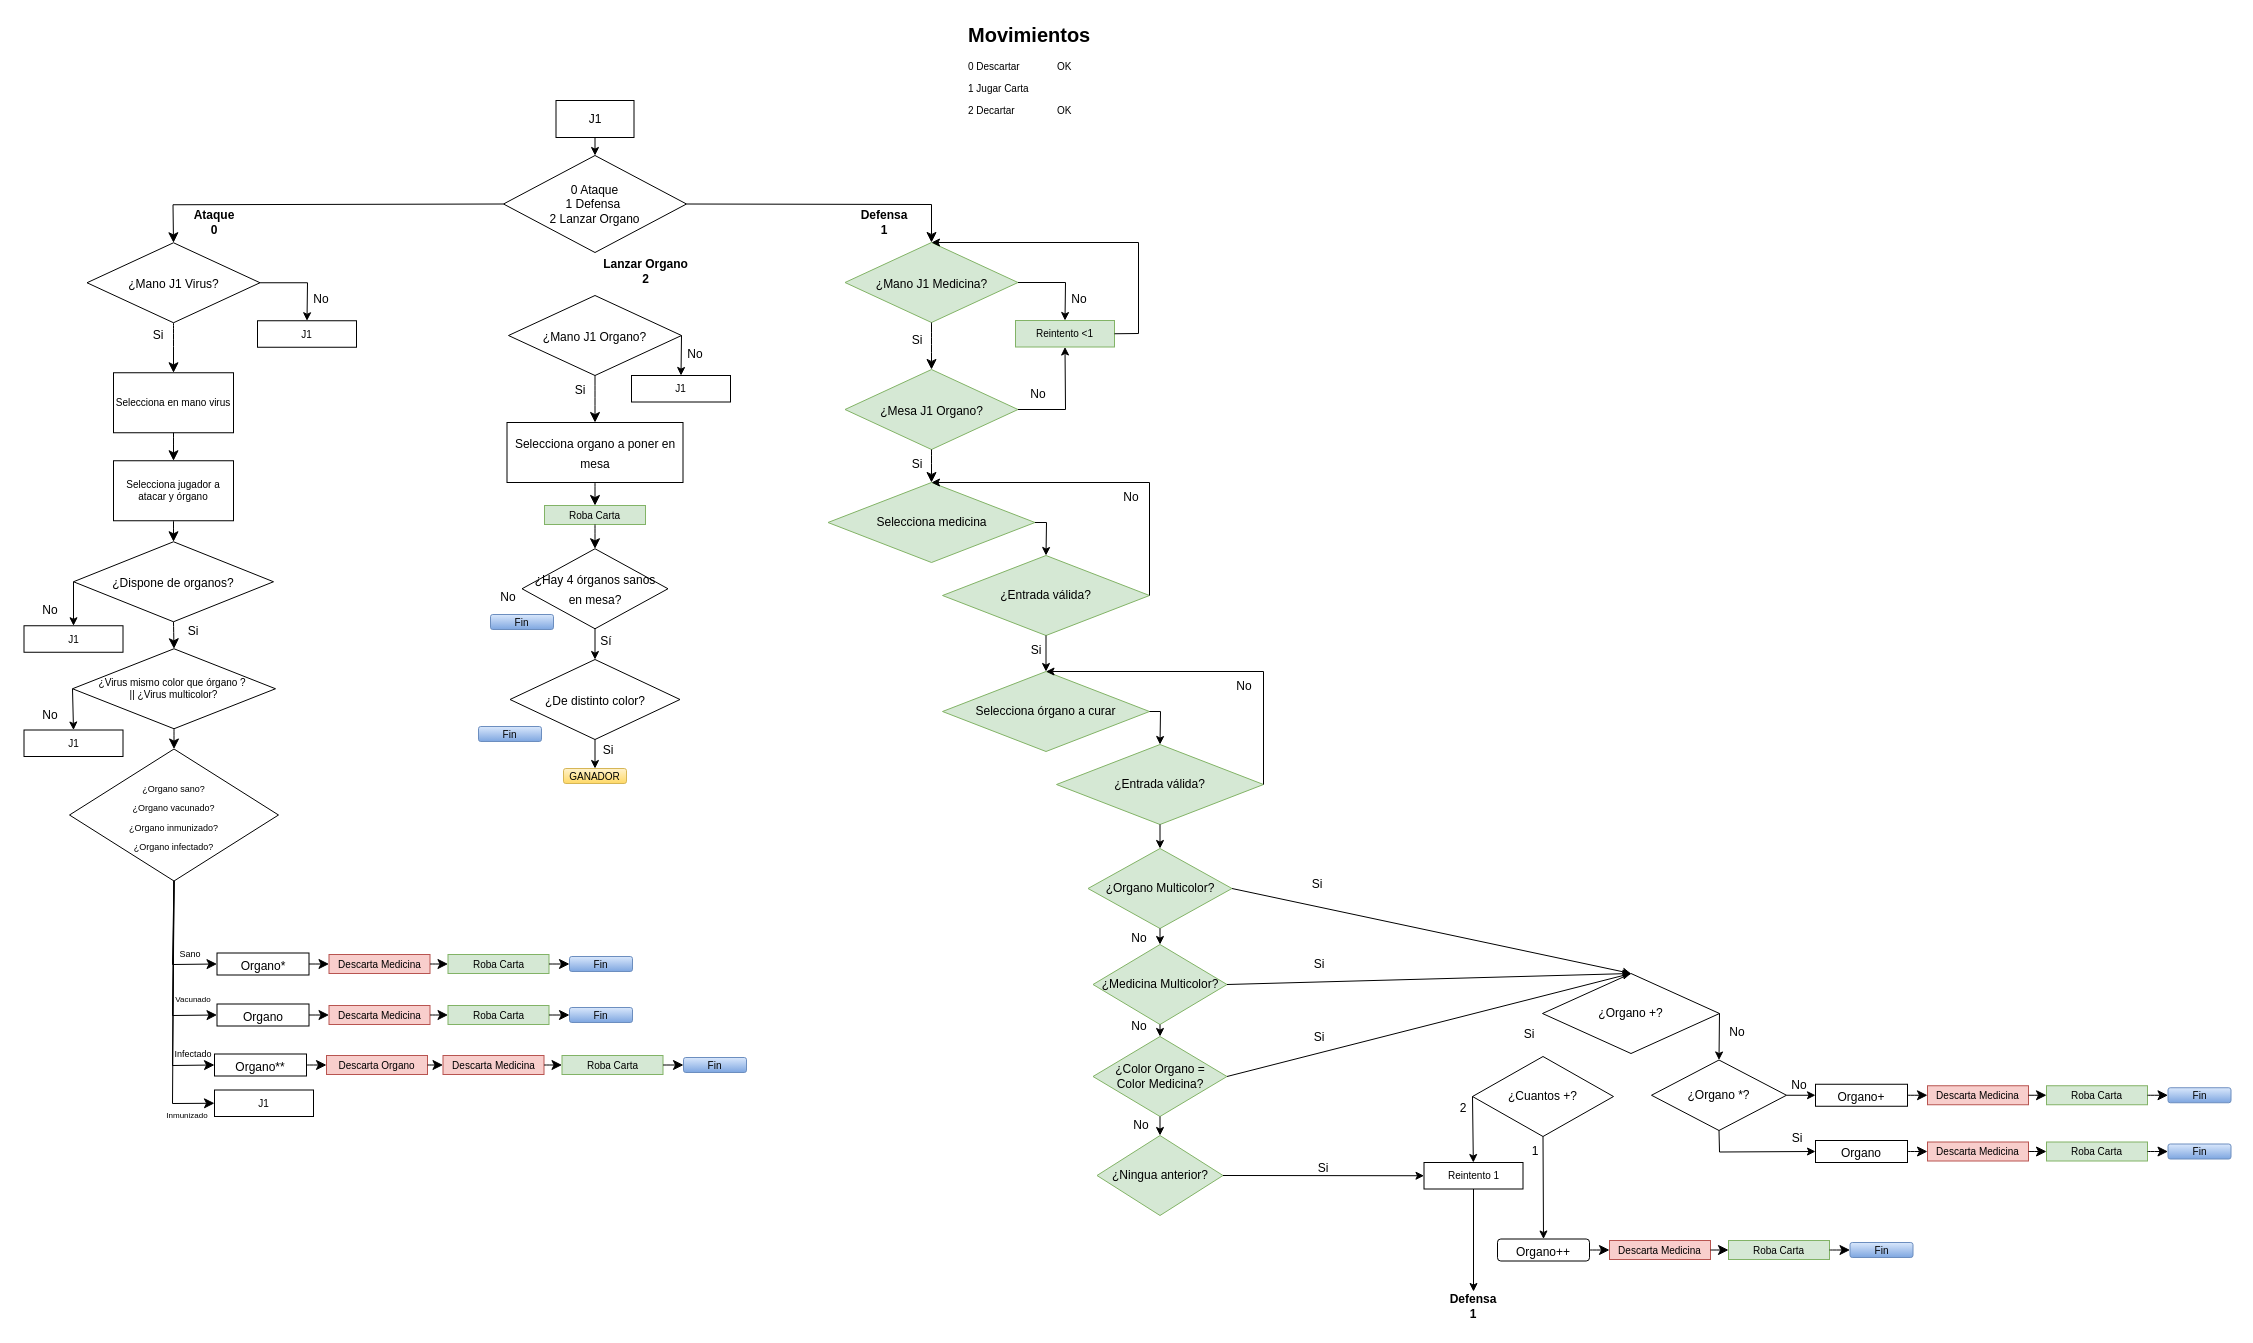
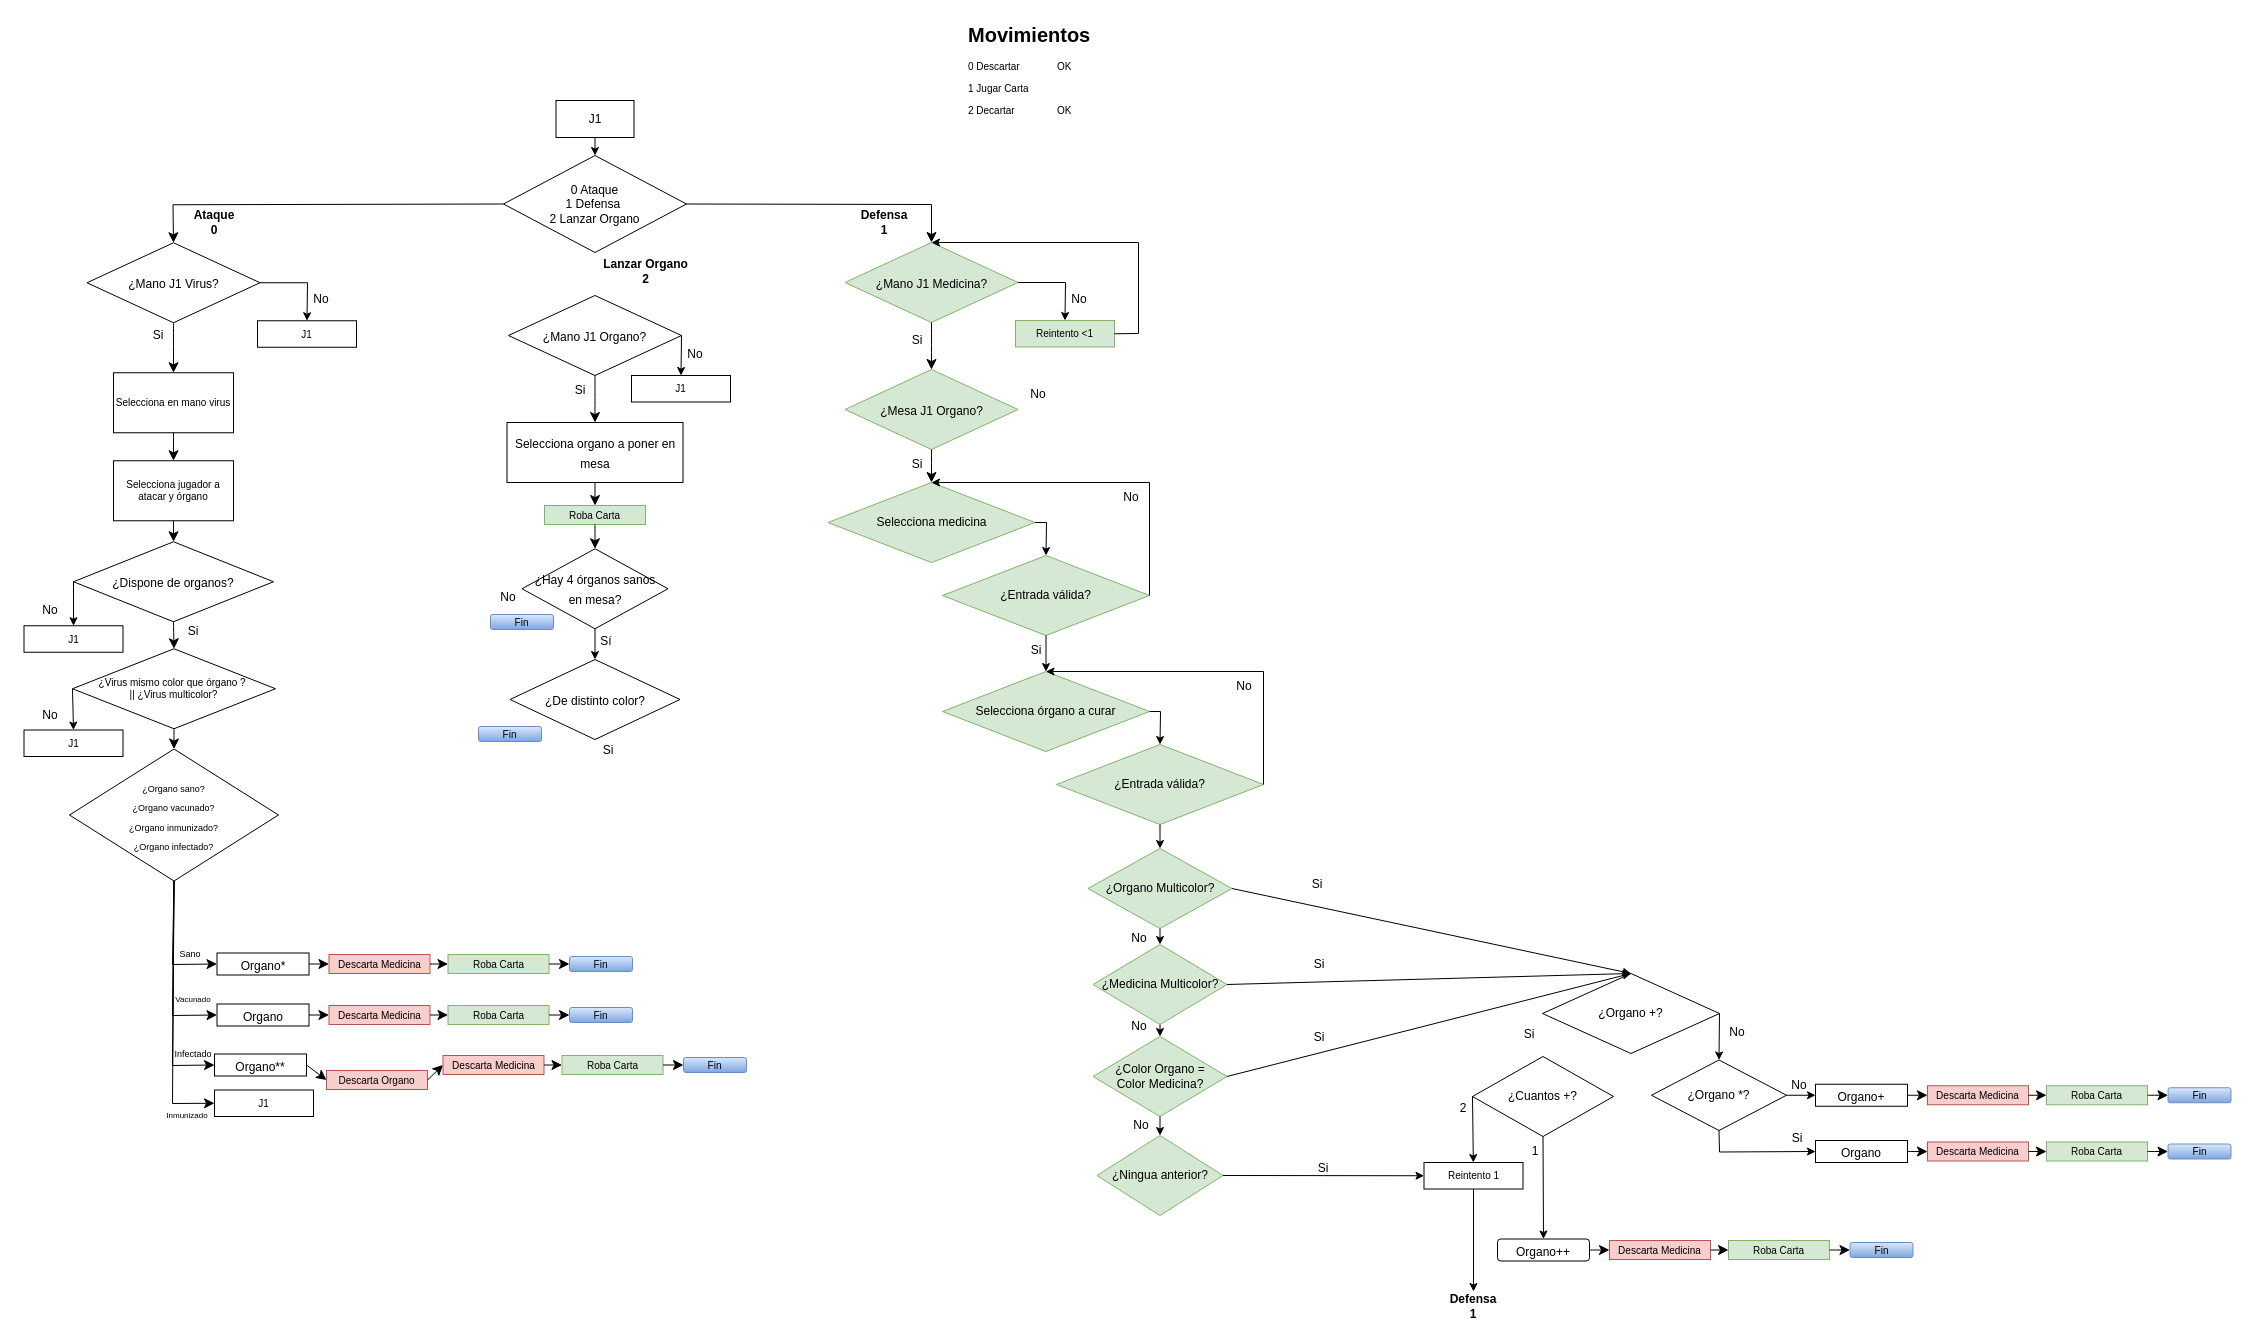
edge "¿Mesa J1 Organo?" -> "Reintento <1": removed
edge "¿De distinto color?" -> "GANADOR": removed
node "GANADOR": removed
node "Descarta Organo": moved (377, 1065) -> (377, 1080)
